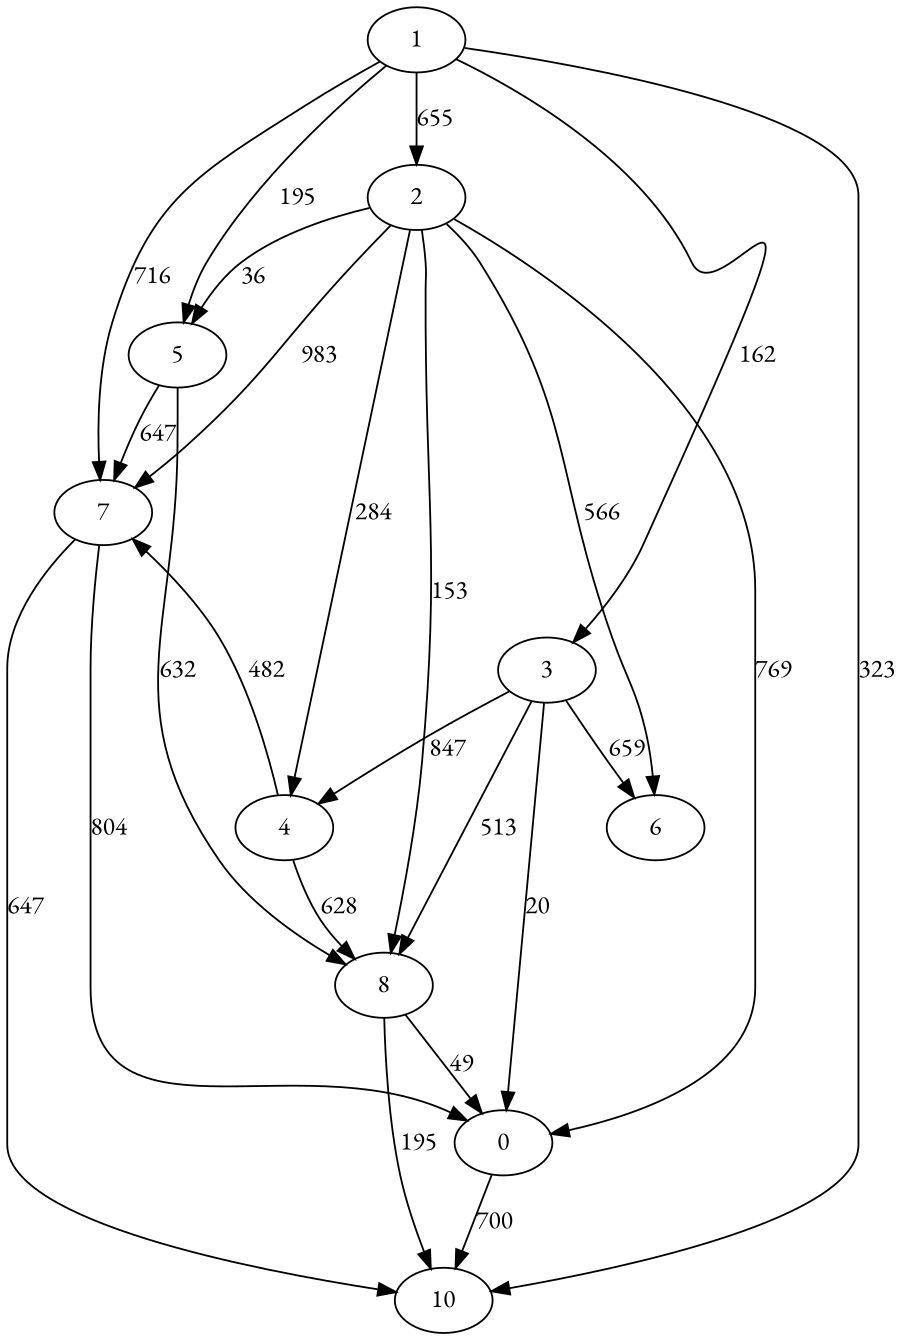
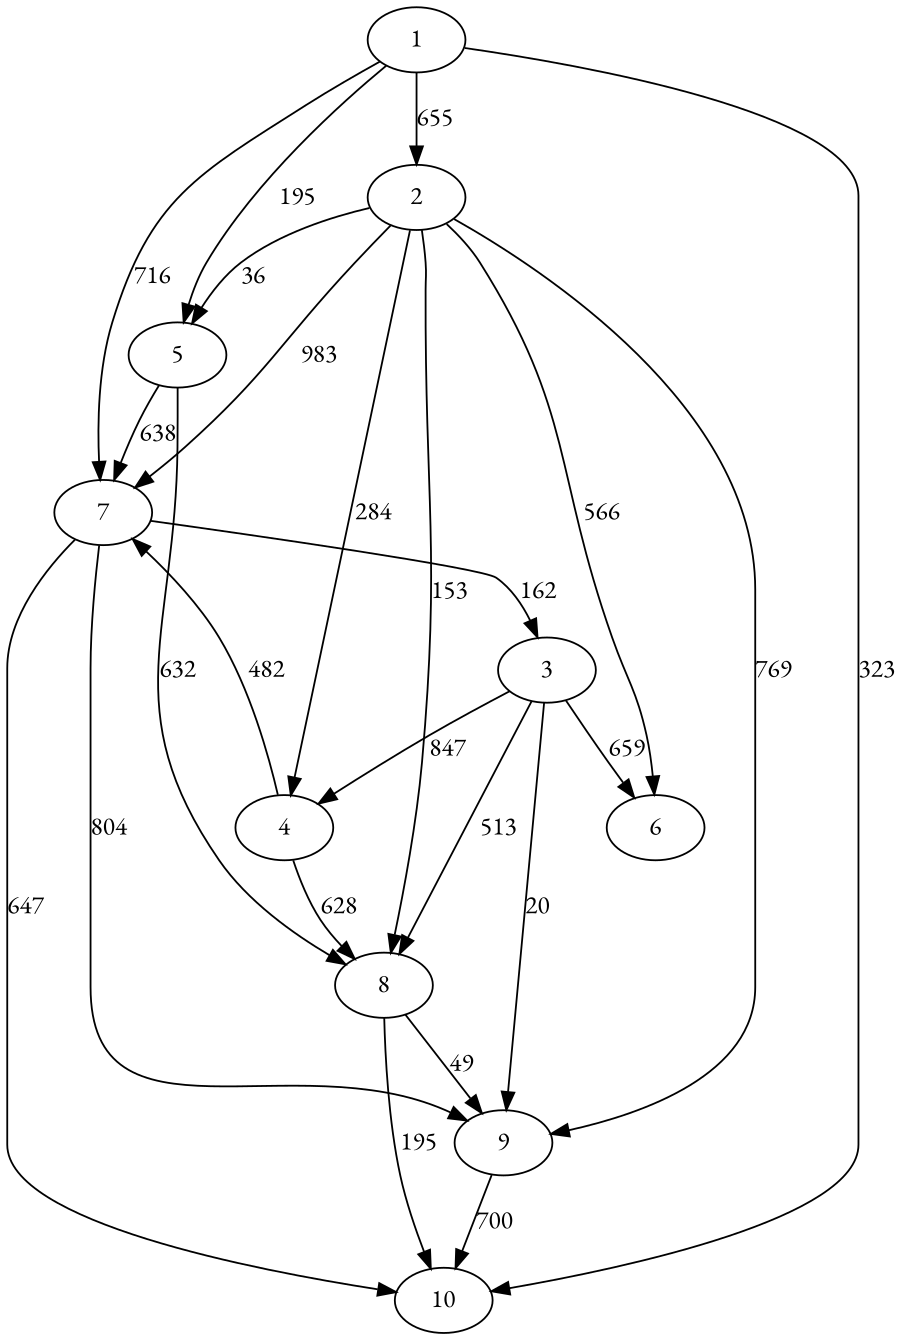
edge "1" -> "3": now "7" -> "3"
edge "5" -> "7": label "647" -> "638"
node "0": label "0" -> "9"
